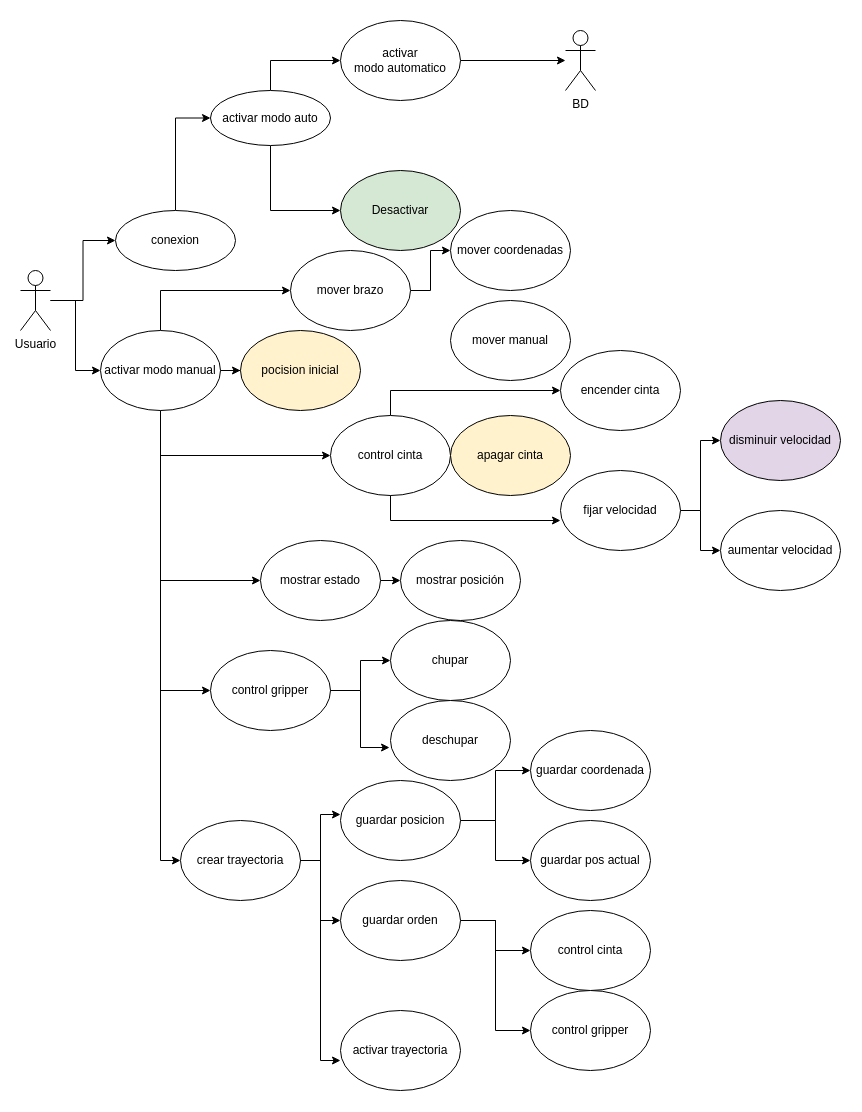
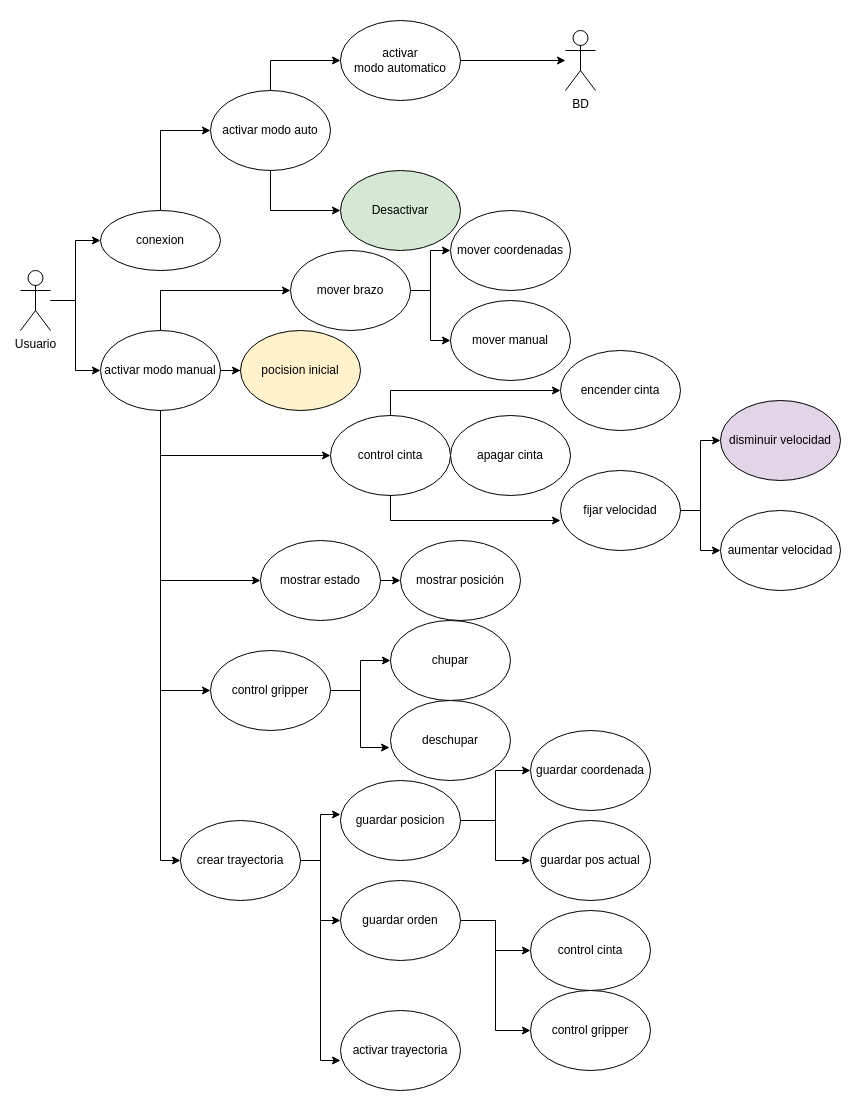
node "activar modo auto": size 120x55 -> 120x80
node "conexion": moved (176, 241) -> (161, 241)
edge "mover brazo" -> "mover manual": added
node "apagar cinta": fillcolor #fff2cc -> #ffffff
